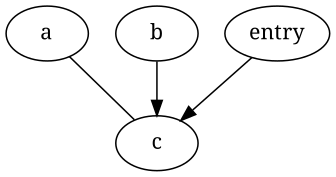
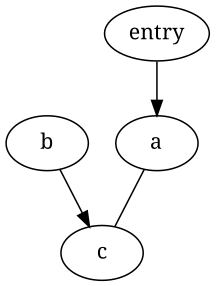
edge "entry" -> "c": now "entry" -> "a"
